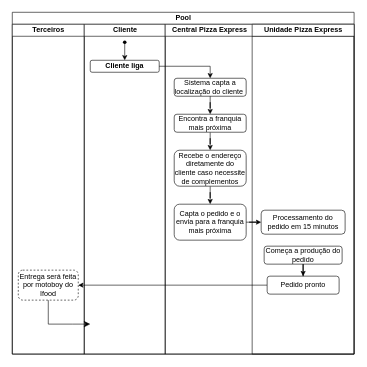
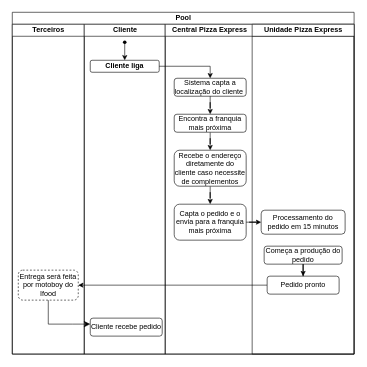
node "Cliente recebe pedido": added
